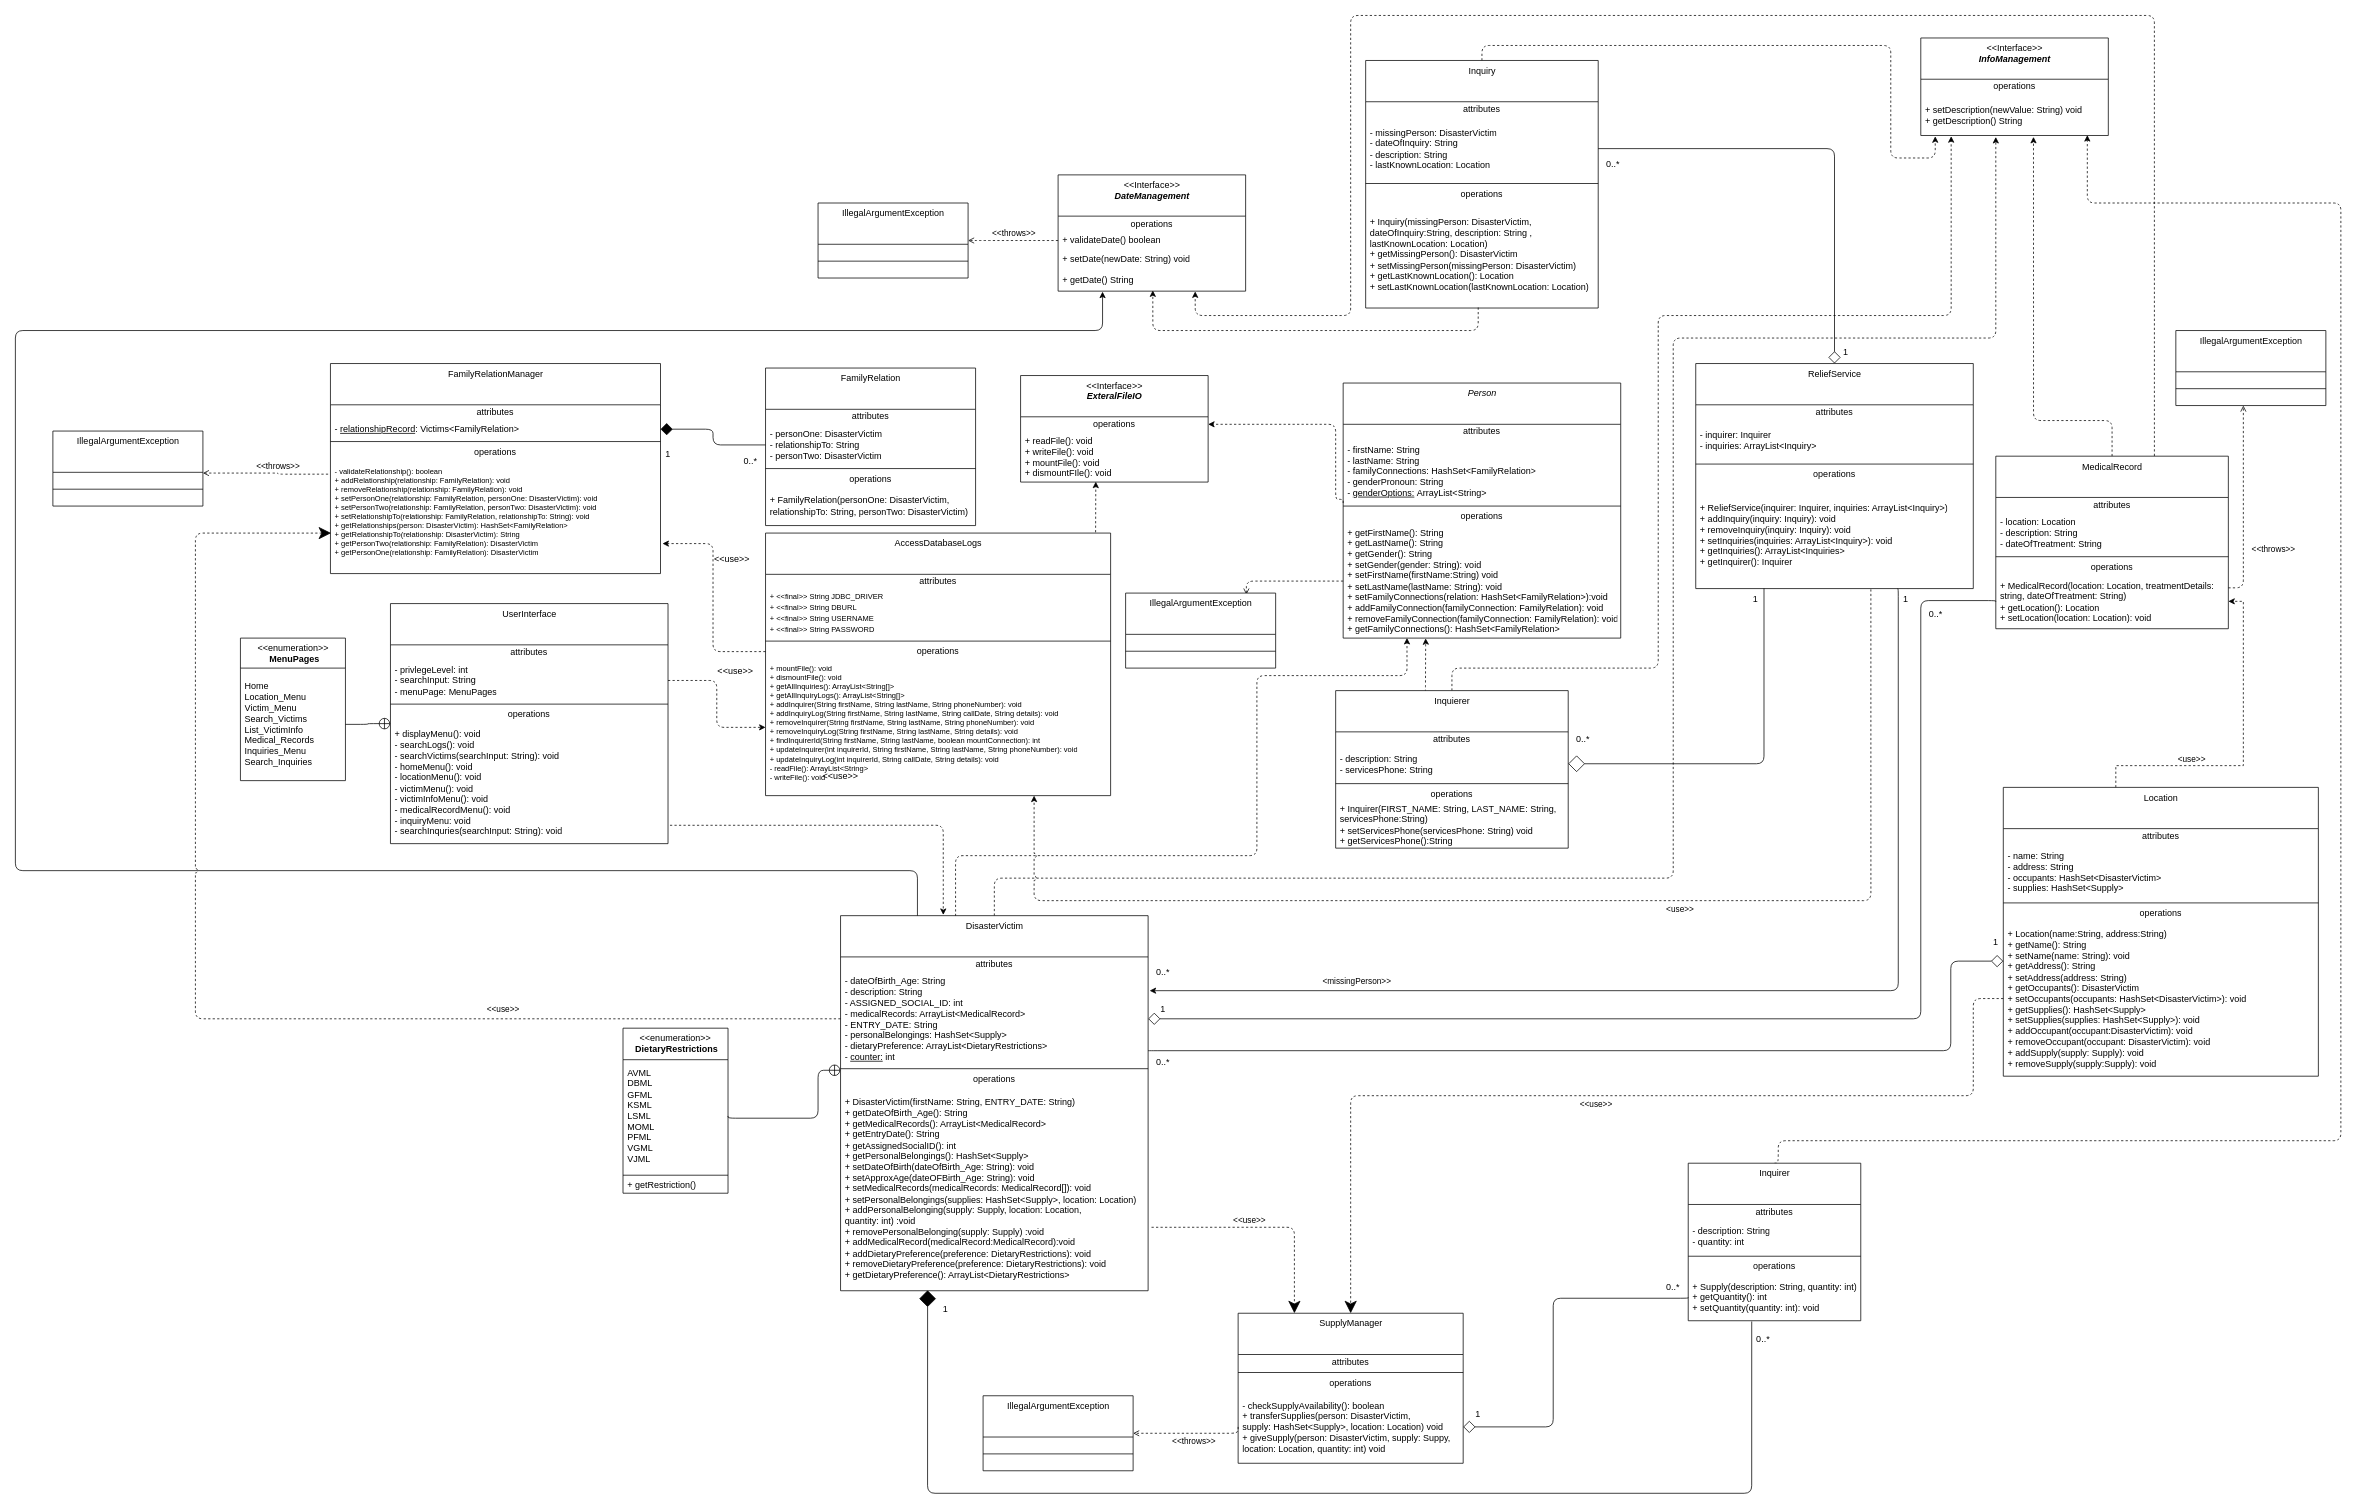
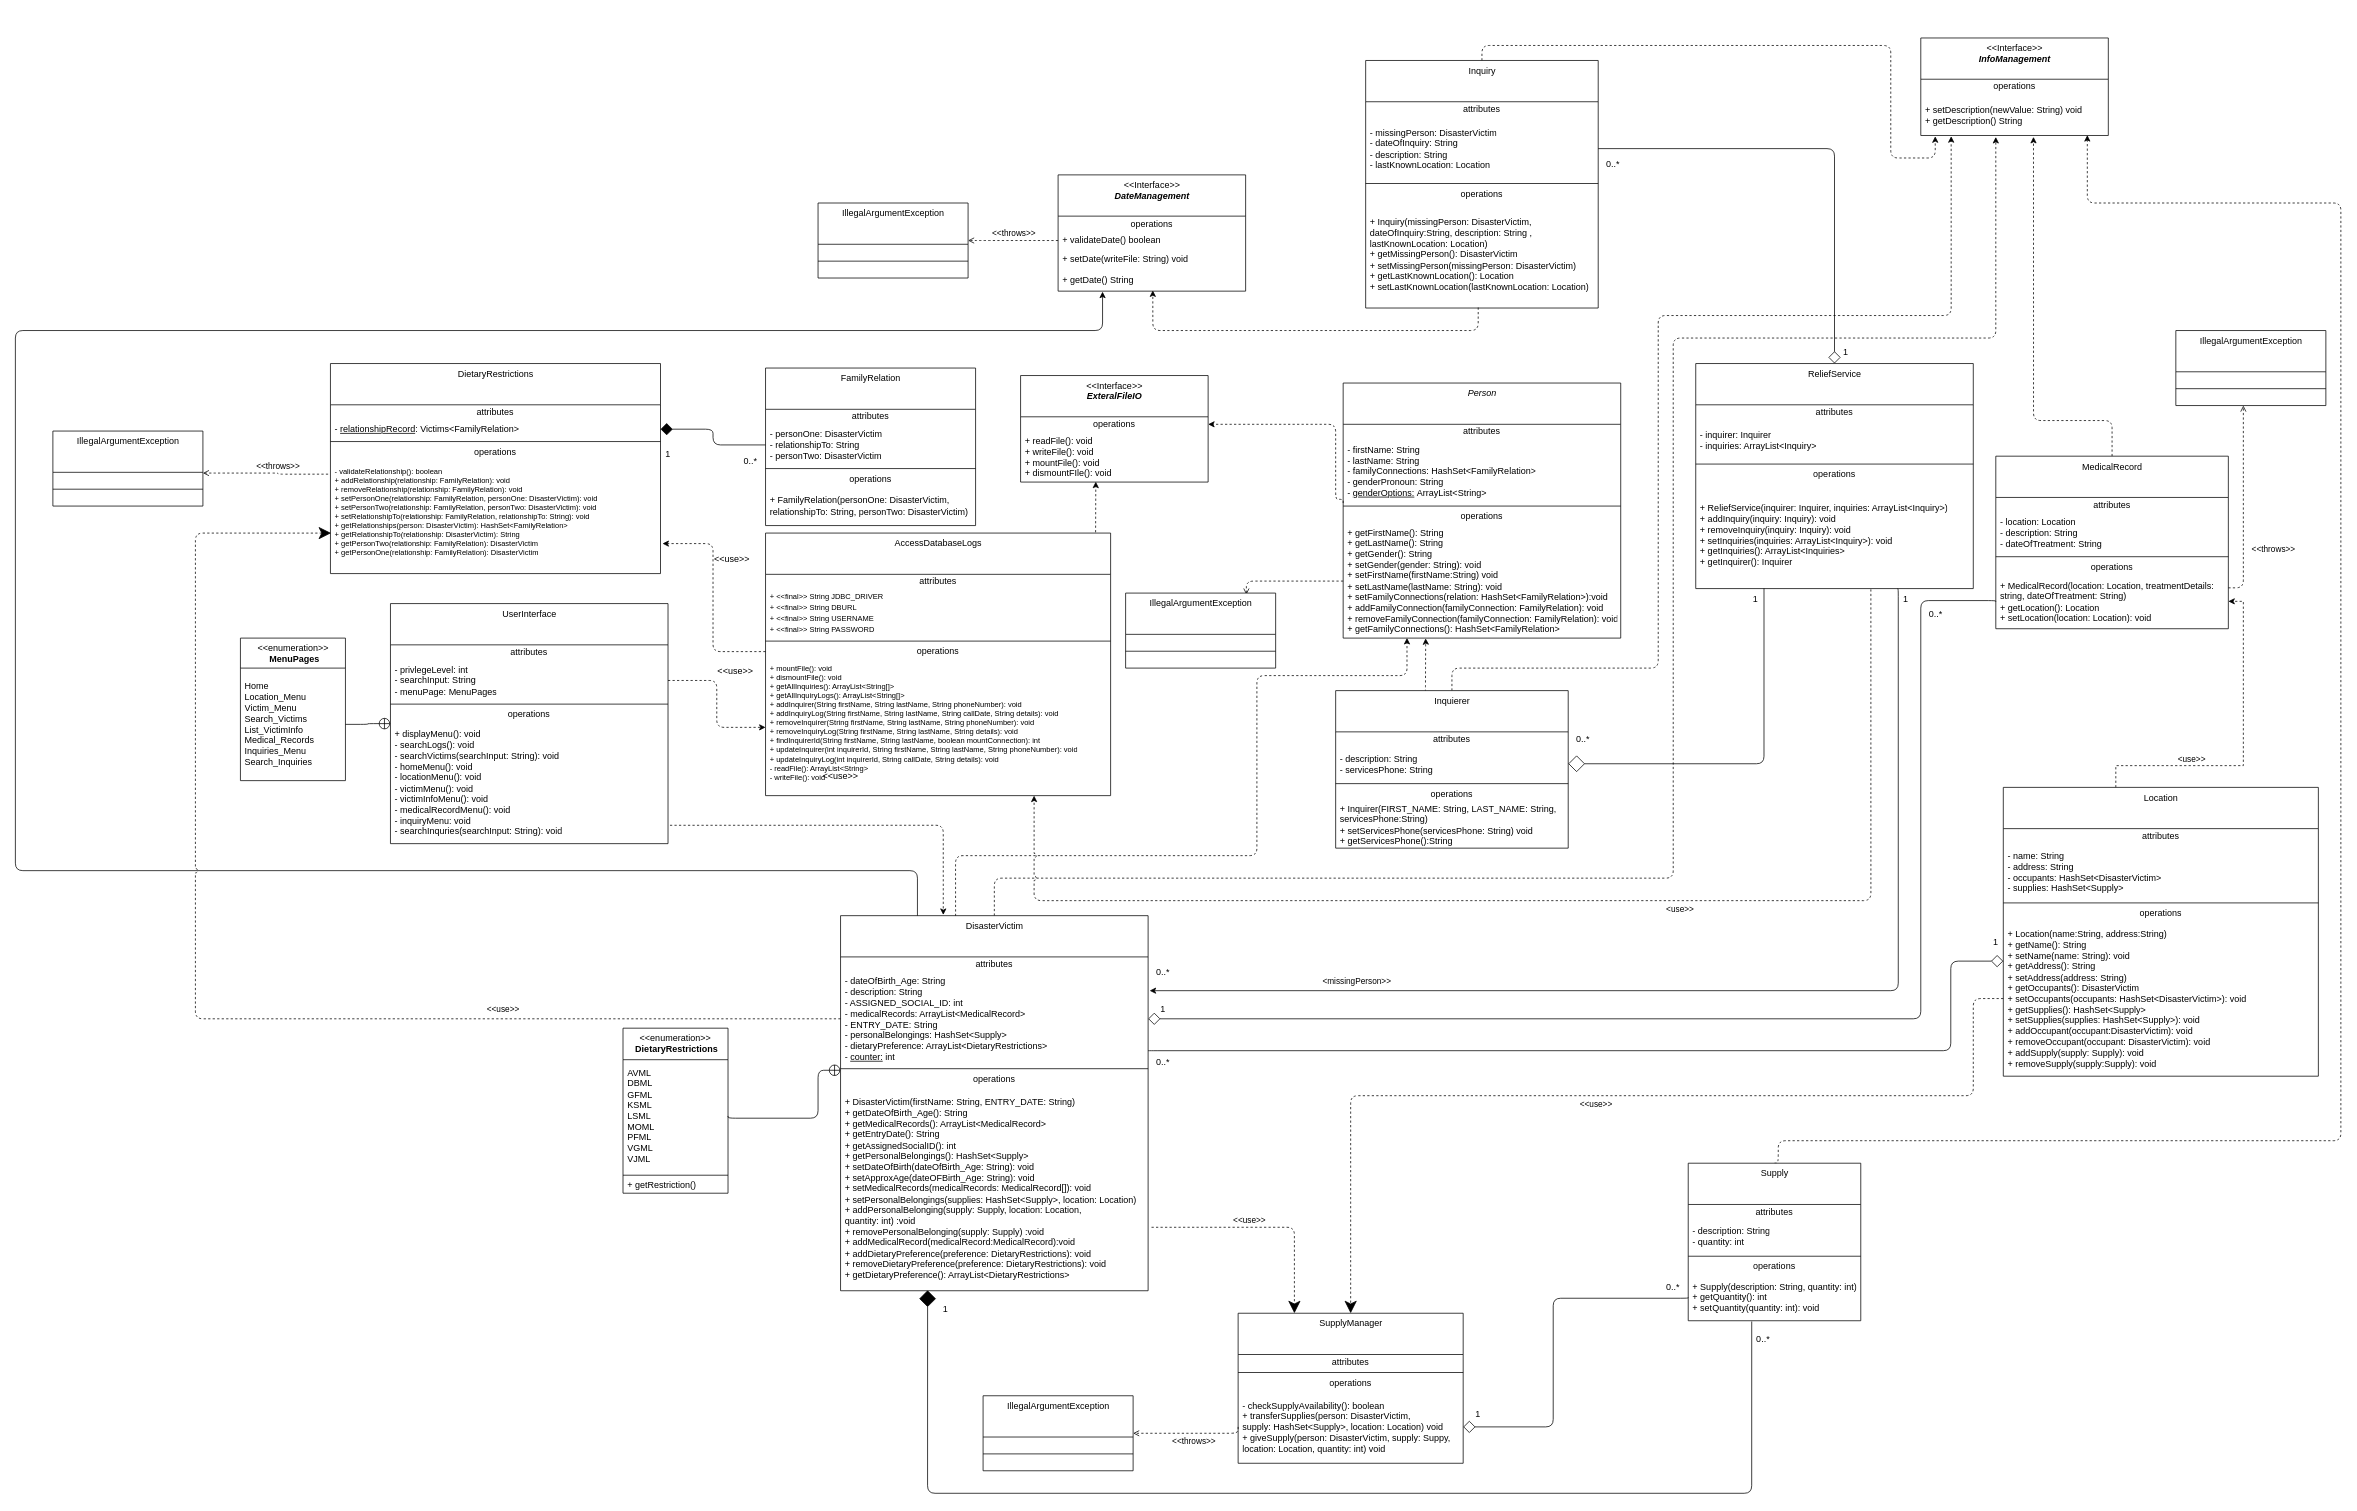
edge "MedicalRecord" -> "+ getDate() String": removed
node "+ setDate(newDate: String) void": label "+ setDate(newDate: String) void" -> "+ setDate(writeFile: String) void"
node "FamilyRelationManager": label "FamilyRelationManager" -> "DietaryRestrictions"
node "Inquirer": label "Inquirer" -> "Supply"
